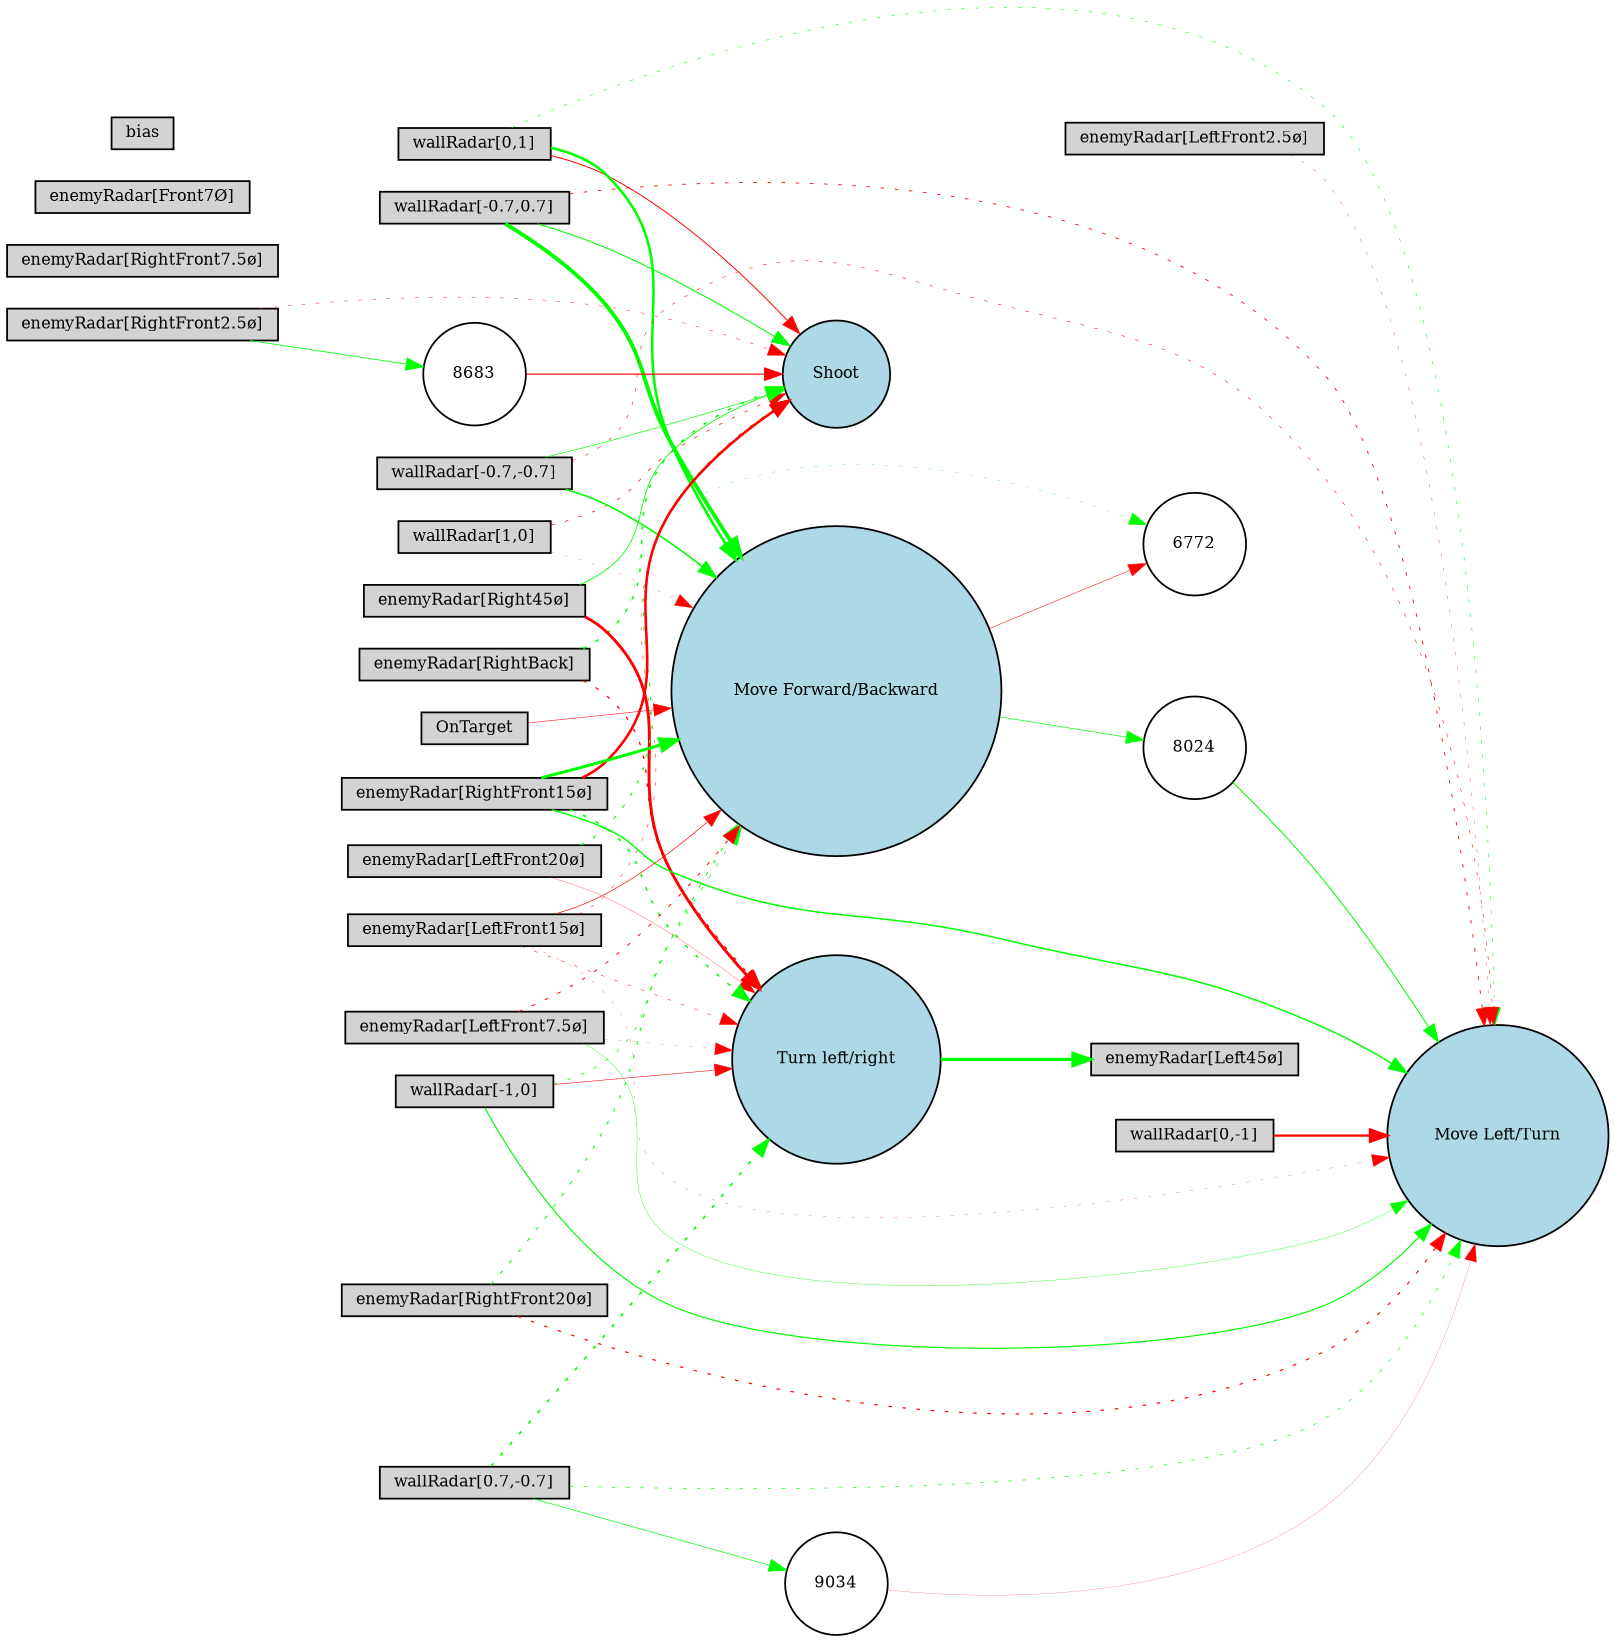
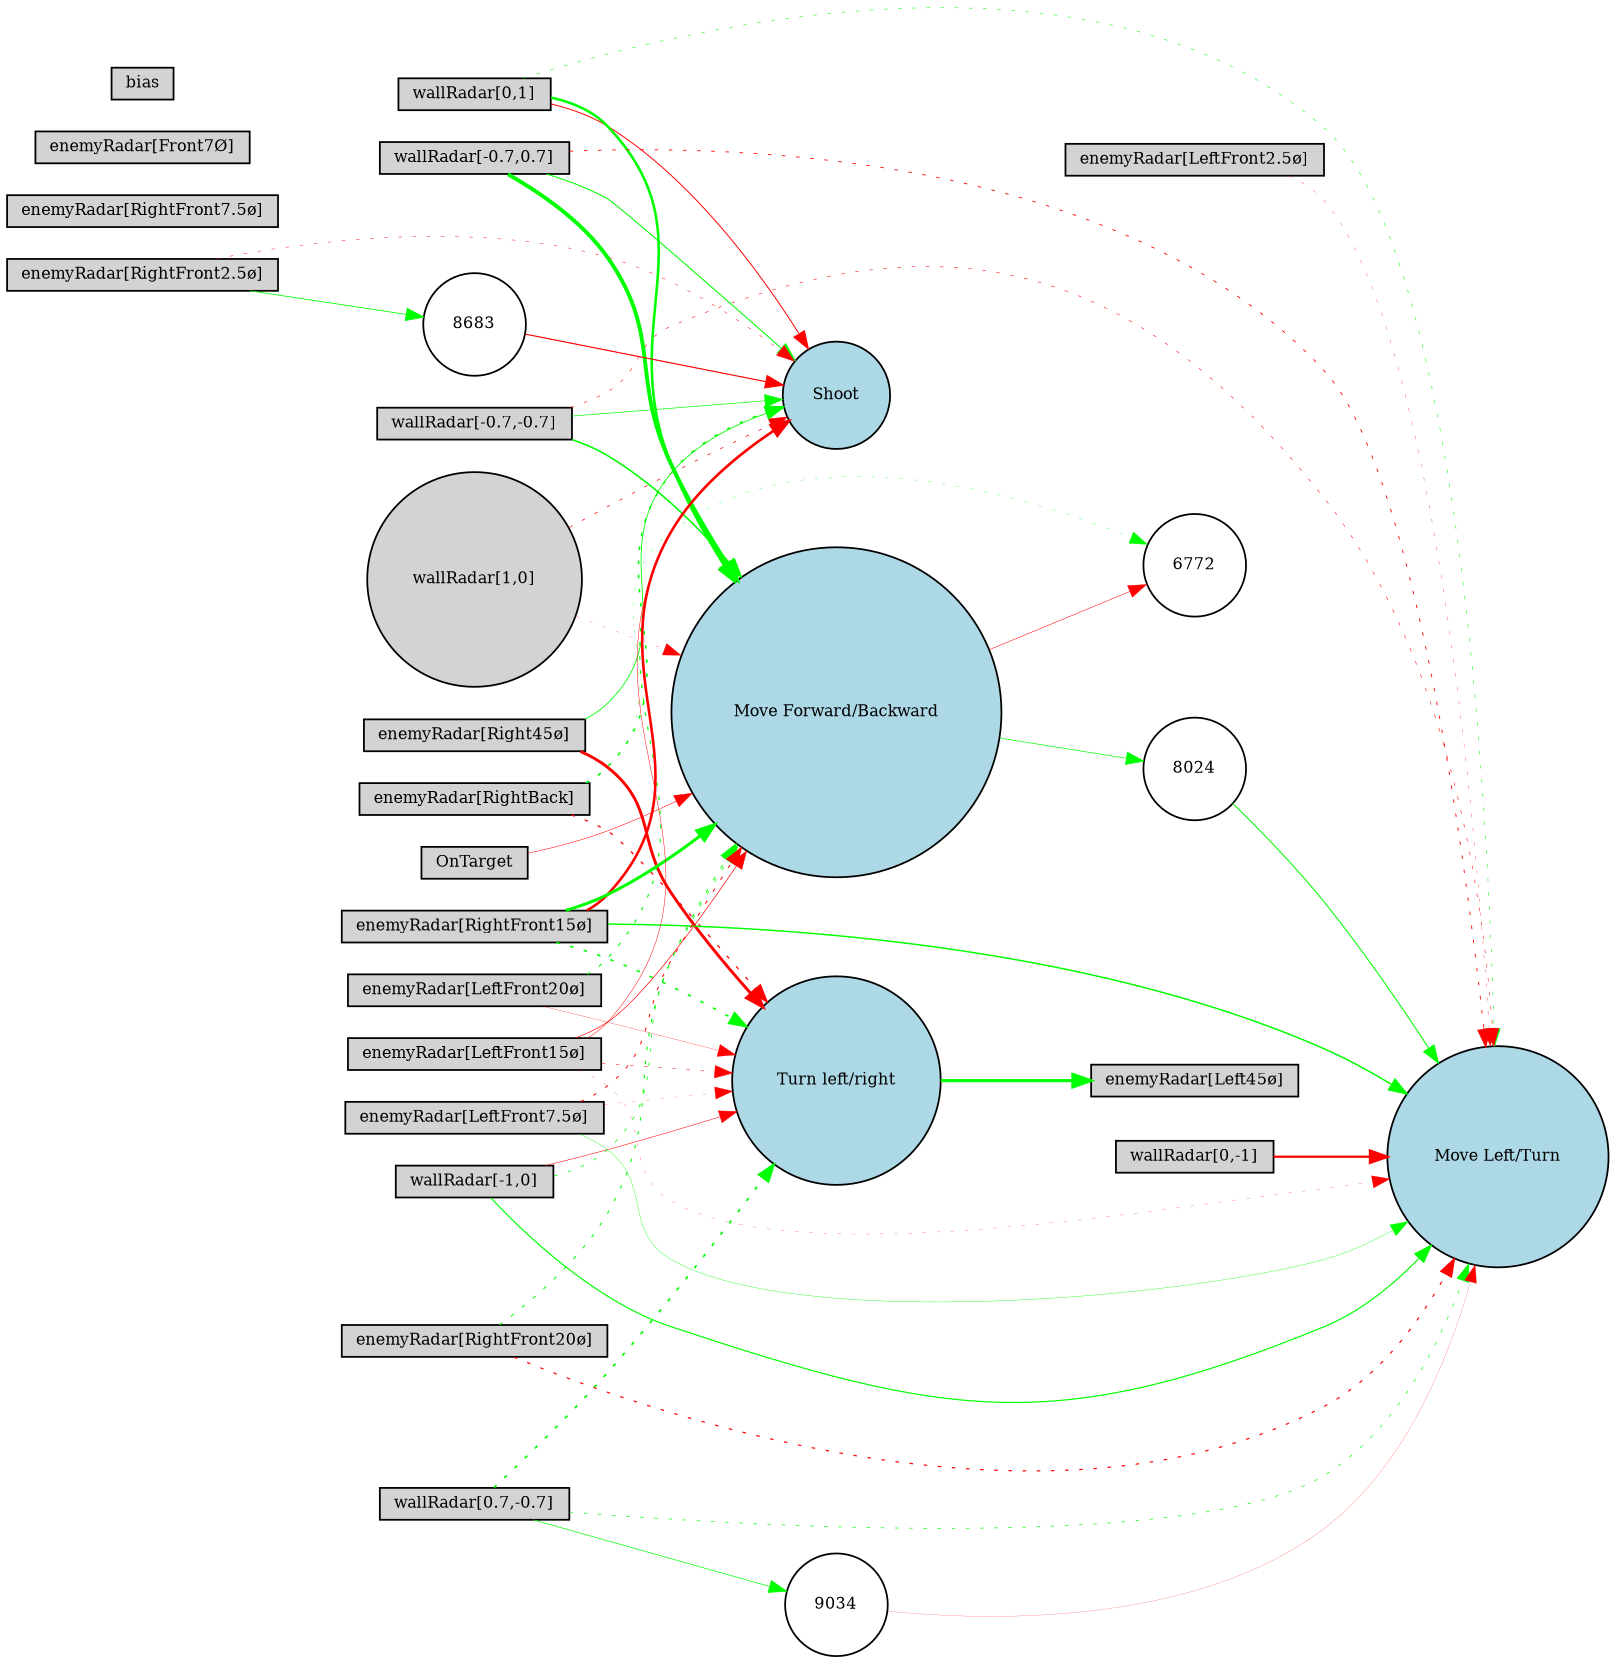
node "wallRadar[1,0]": shape box -> circle
edge "enemyRadar[LeftFront15ø]" -> "Shoot": style dotted -> solid
